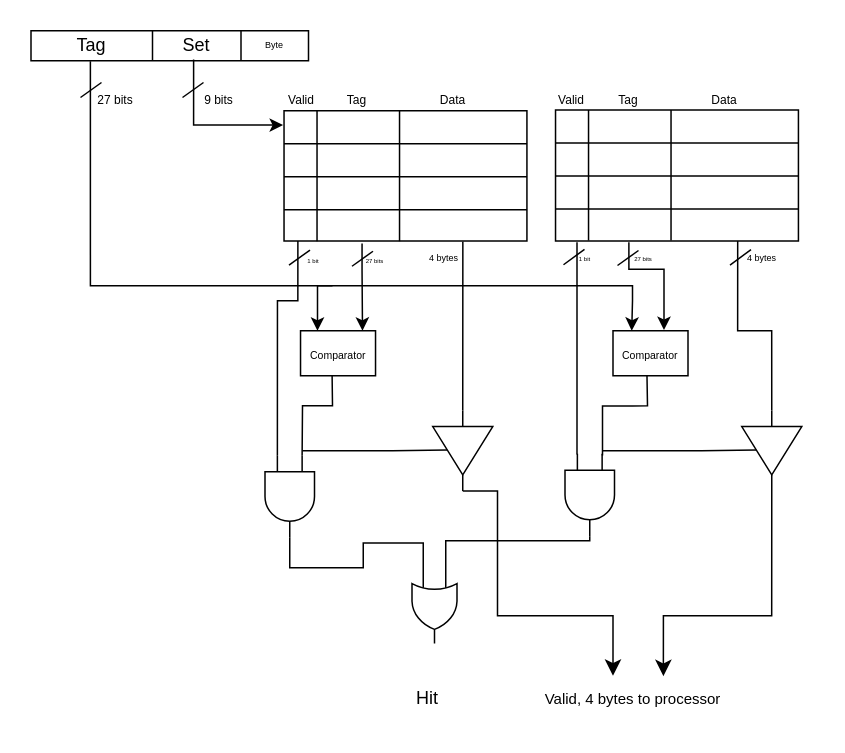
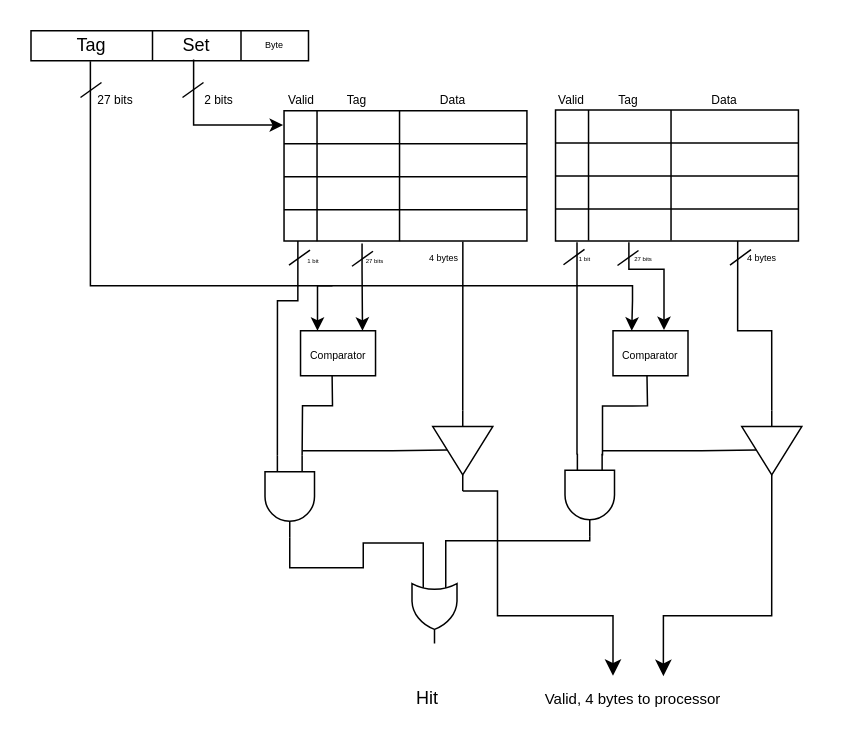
node "9 bits": label "9 bits" -> "2 bits"
